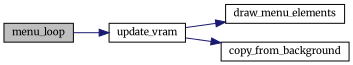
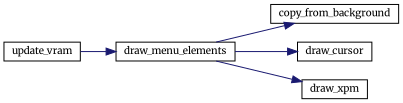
node "menu_loop": removed
edge "update_vram" -> "copy_from_background": now "draw_menu_elements" -> "copy_from_background"
node "draw_cursor": added
node "draw_xpm": added
